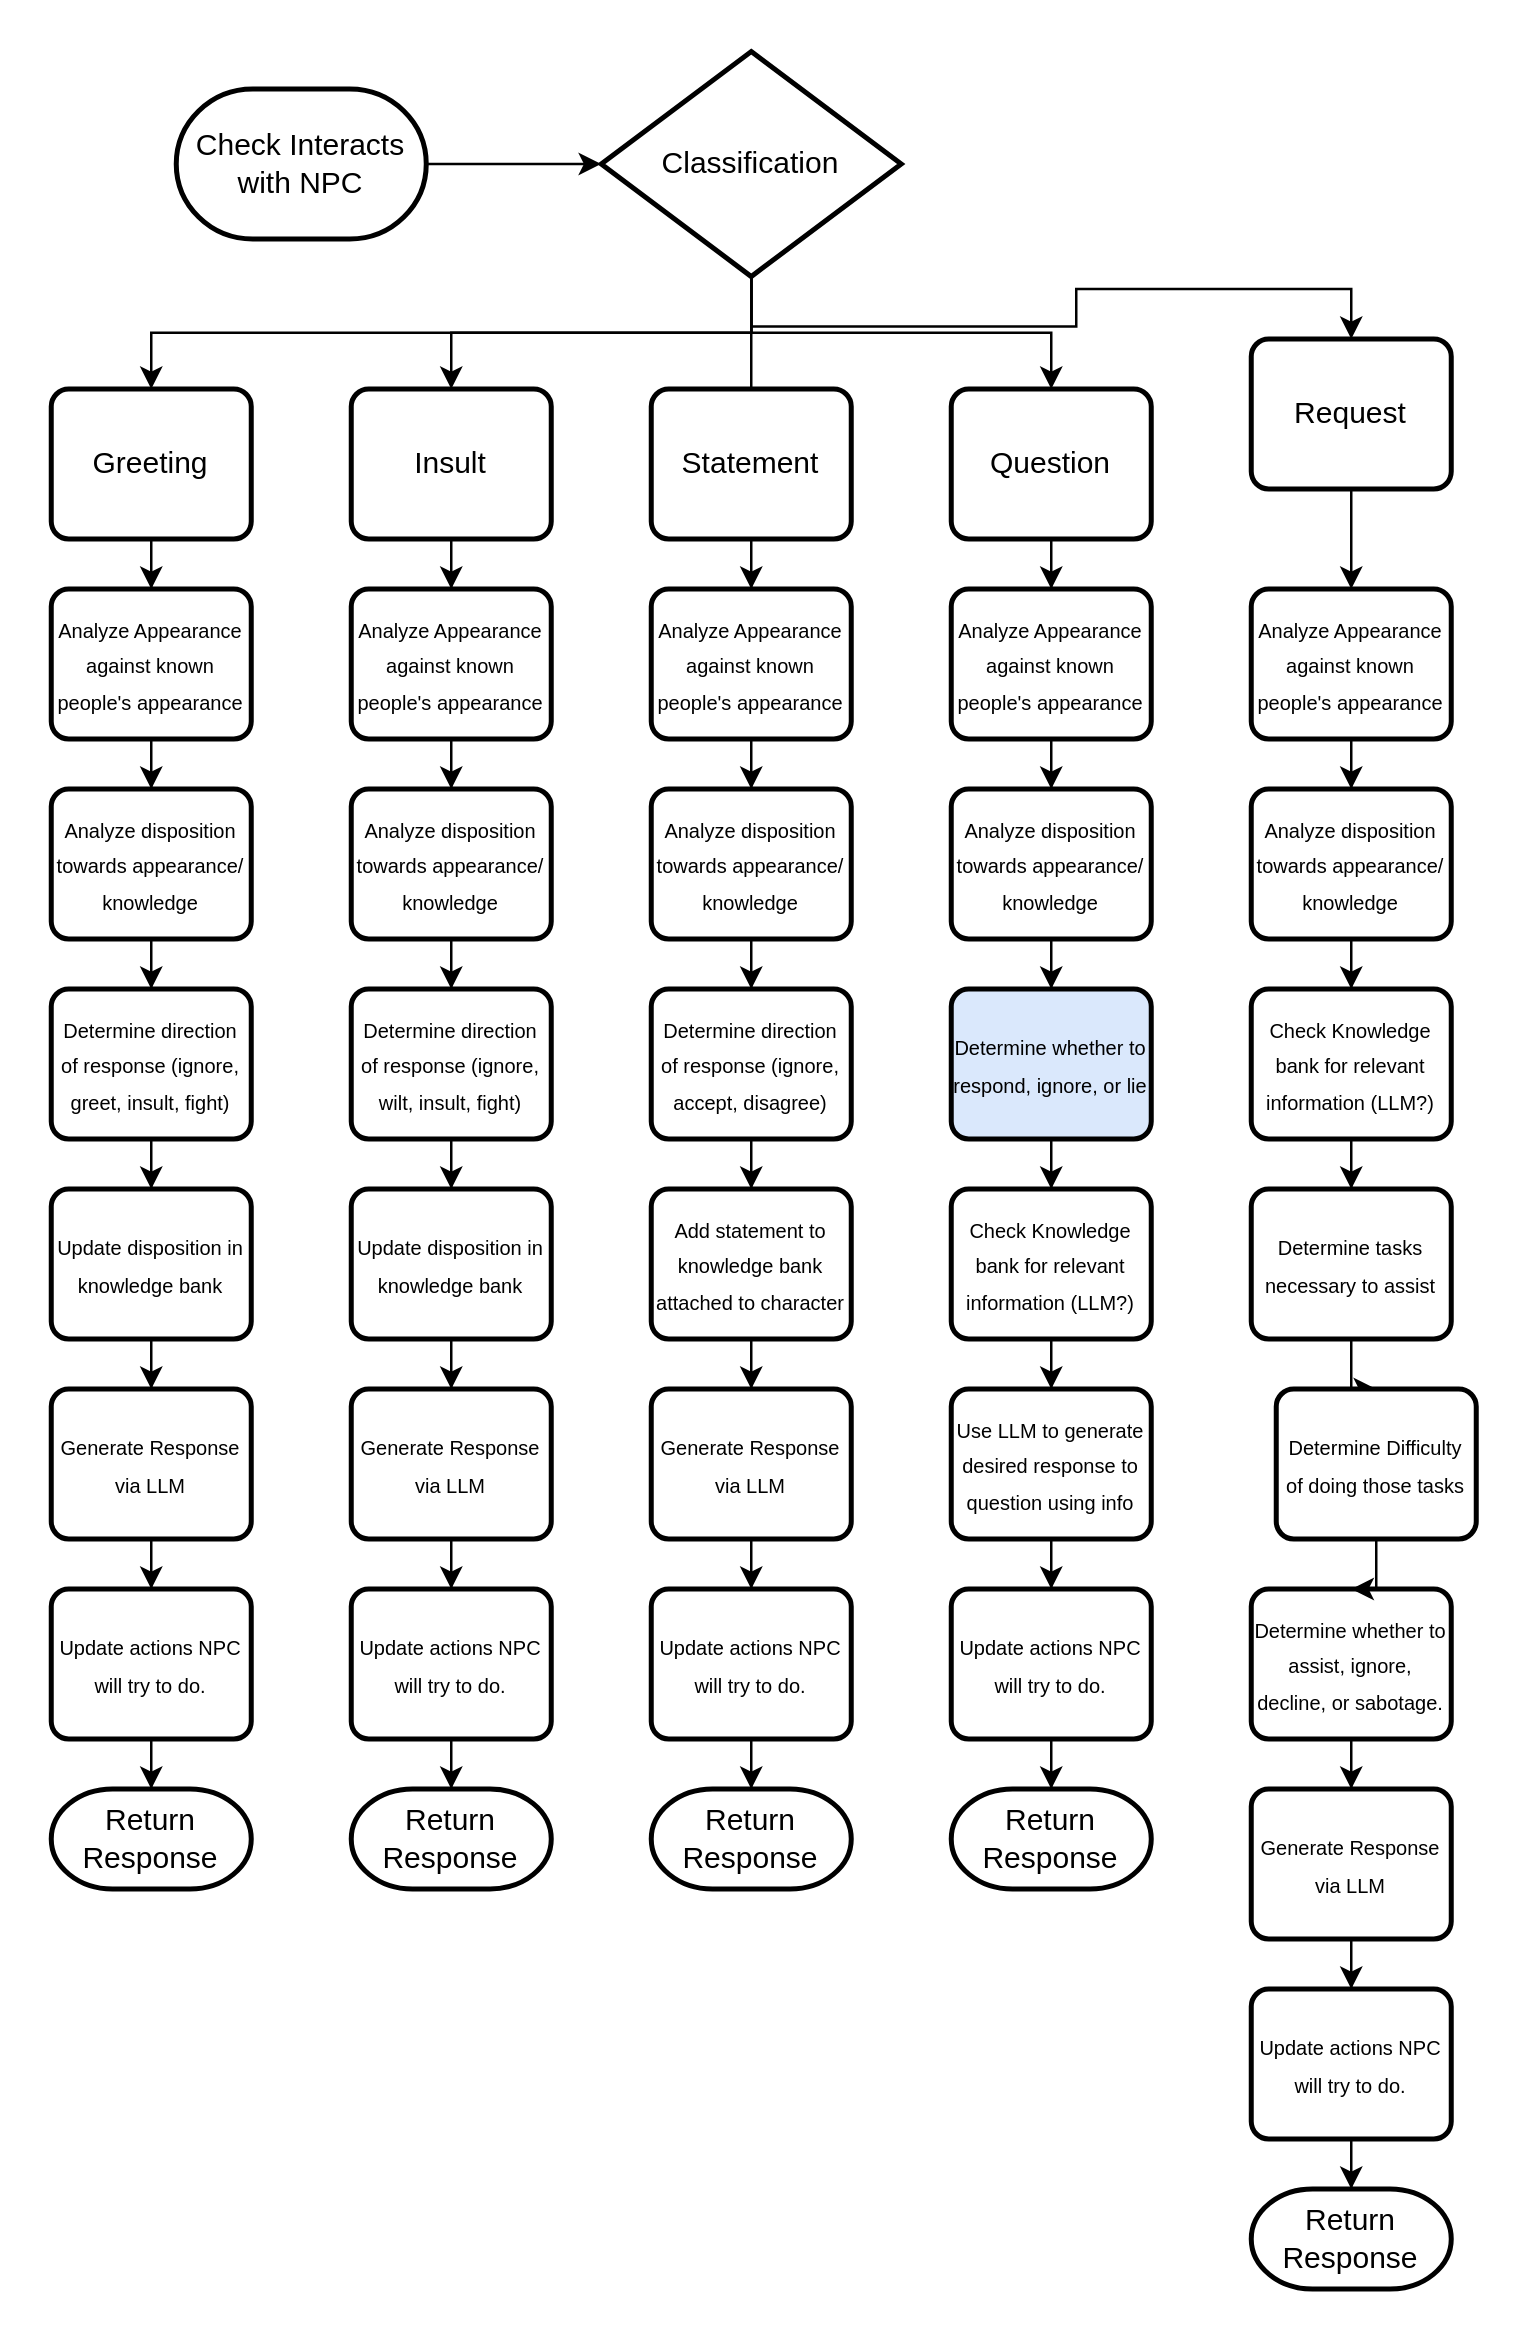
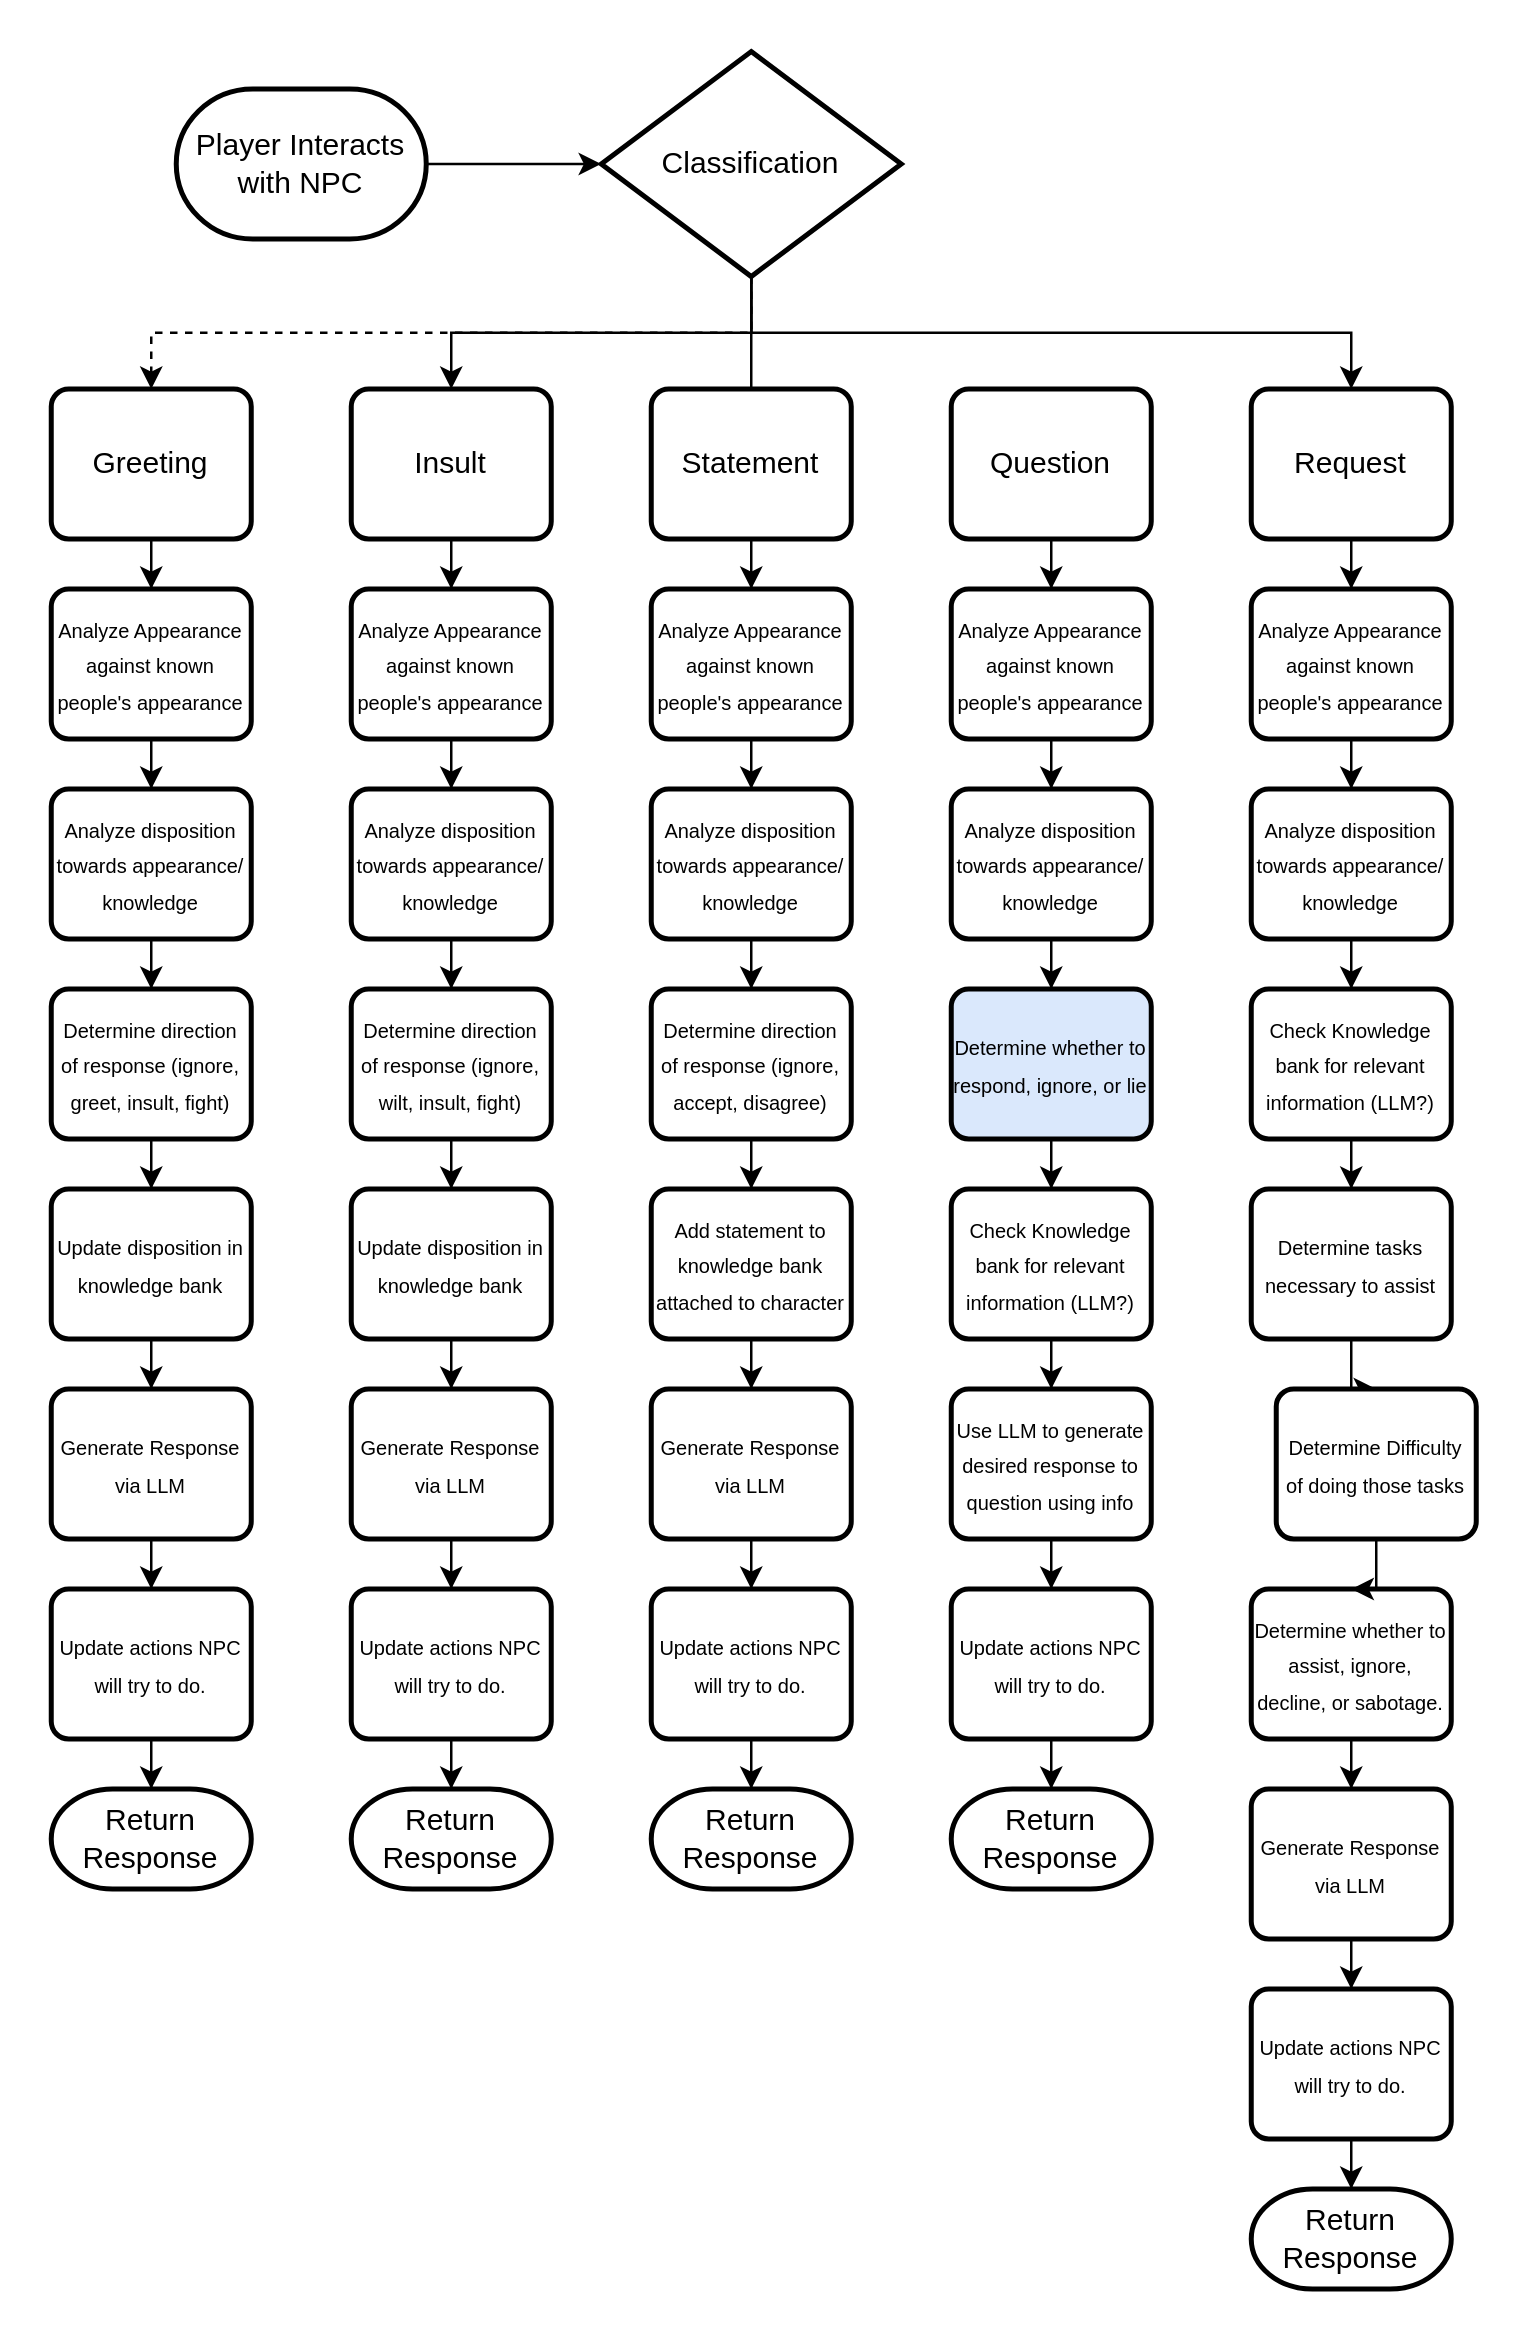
node "Check Interacts with NPC": label "Check Interacts with NPC" -> "Player Interacts with NPC"
edge "Classification" -> "Greeting": style solid -> dashed
edge "Classification" -> "Question": removed
node "Request": moved (1351, 414) -> (1351, 464)
